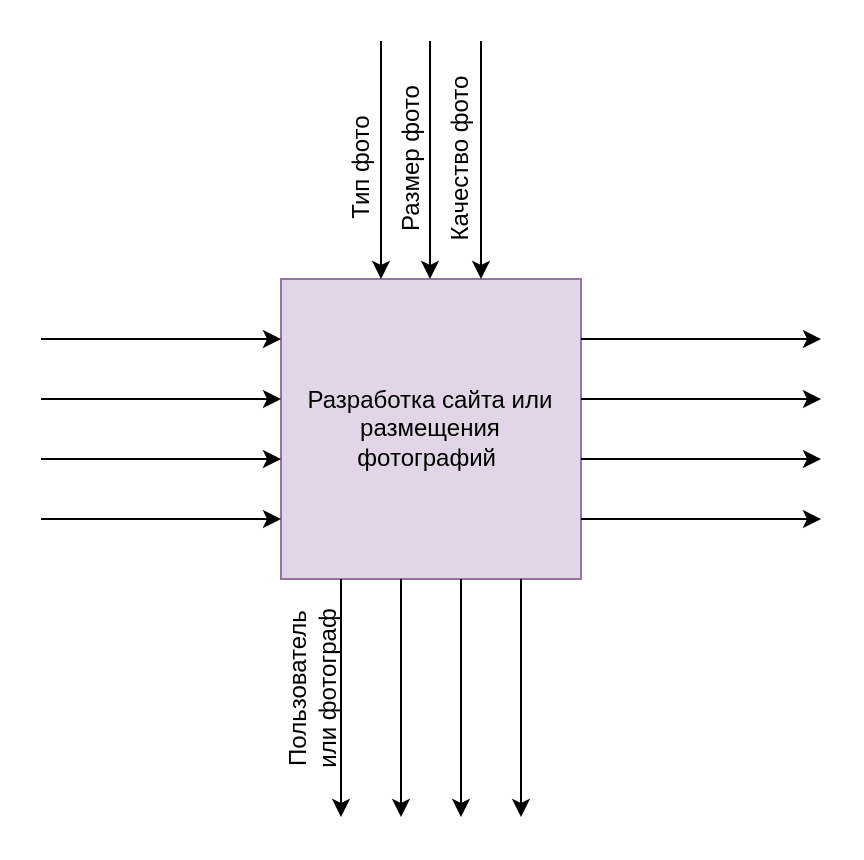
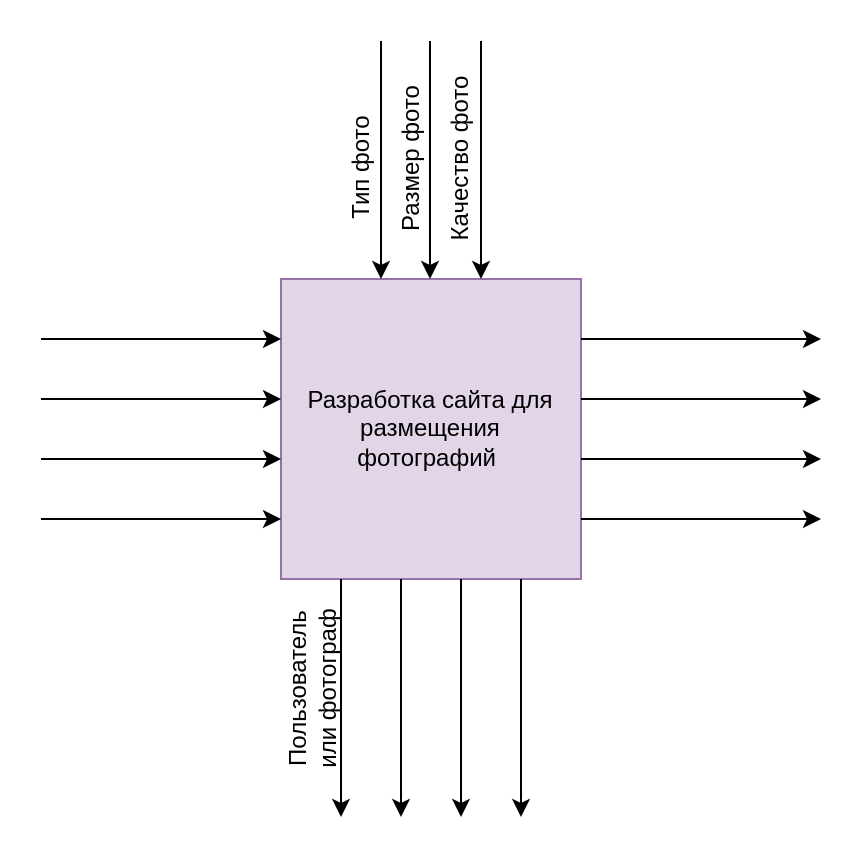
node "Разработка сайта или размещения фотографий": label "Разработка сайта или размещения фотографий" -> "Разработка сайта для размещения фотографий"
